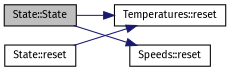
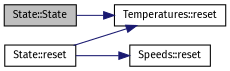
edge "State::State" -> "Speeds::reset": now "State::reset" -> "Speeds::reset"
